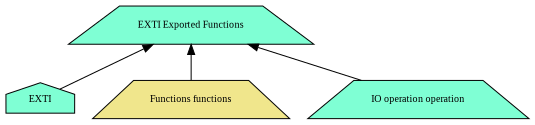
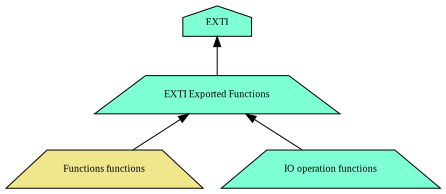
edge "EXTI" -> "EXTI Exported Functions": reversed
node "IO operation operation": label "IO operation operation" -> "IO operation functions"
